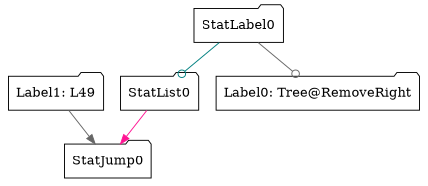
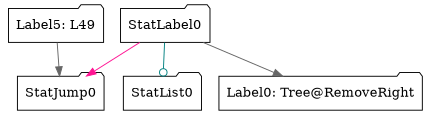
edge "StatLabel0" -> "Label0: Tree@RemoveRight": arrowhead odot -> normal
node "Label1: L49": label "Label1: L49" -> "Label5: L49"
edge "StatList0" -> "StatJump0": now "StatLabel0" -> "StatJump0"
